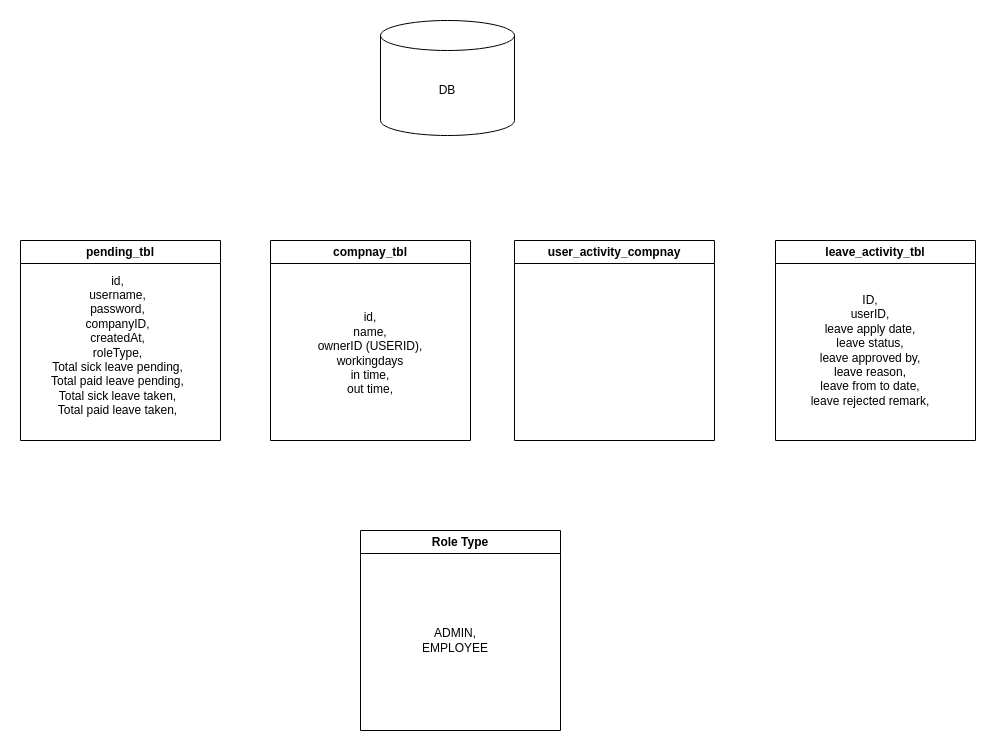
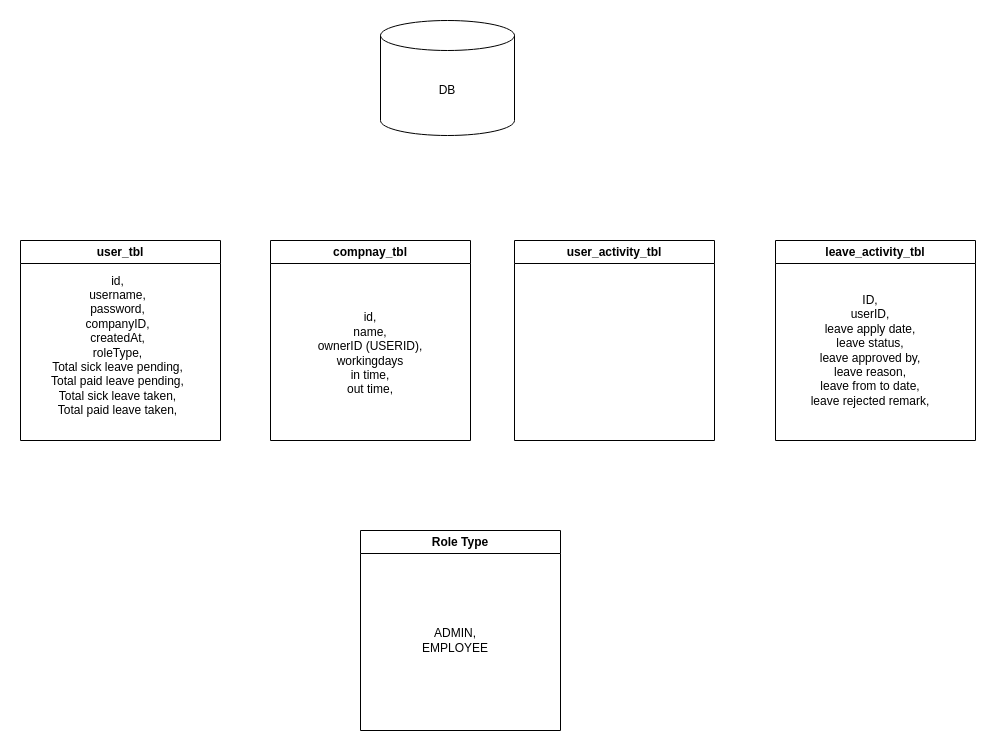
node "pending_tbl": label "pending_tbl" -> "user_tbl"
node "user_activity_compnay": label "user_activity_compnay" -> "user_activity_tbl"
